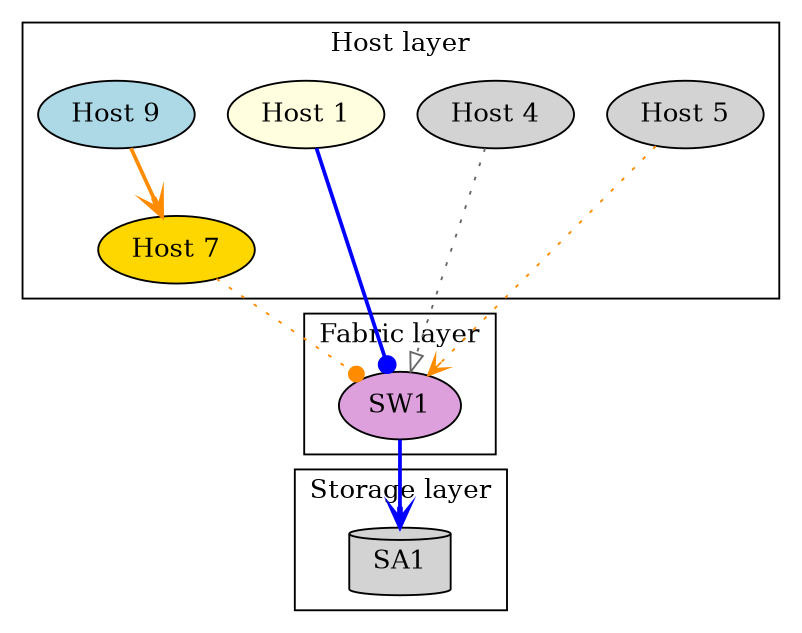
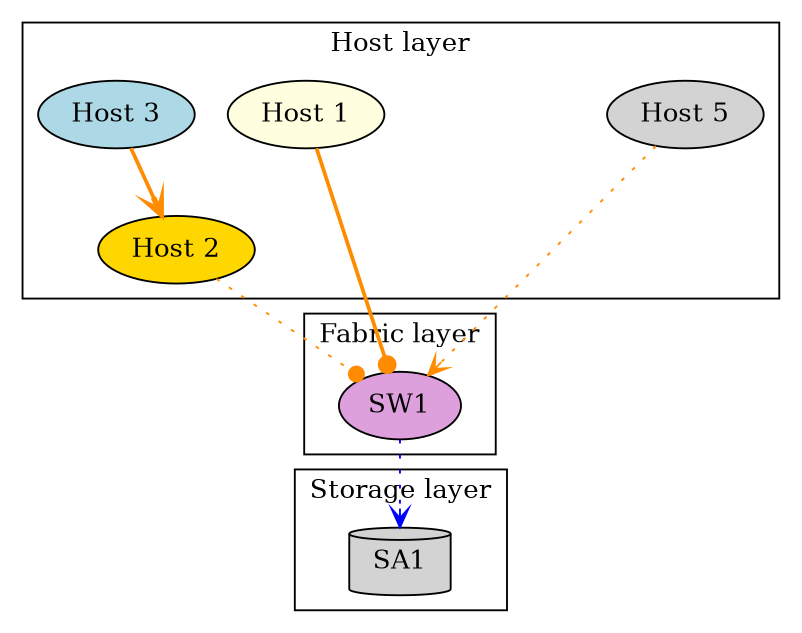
node "Host 9": label "Host 9" -> "Host 3"
node "Host 4": removed
node "Host 7": label "Host 7" -> "Host 2"
edge "Host 1" -> "SW1": color blue -> darkorange
edge "SW1" -> "SA1": style bold -> dotted
